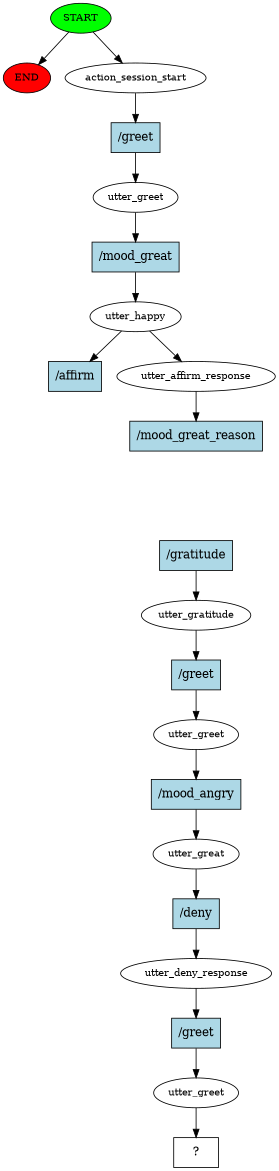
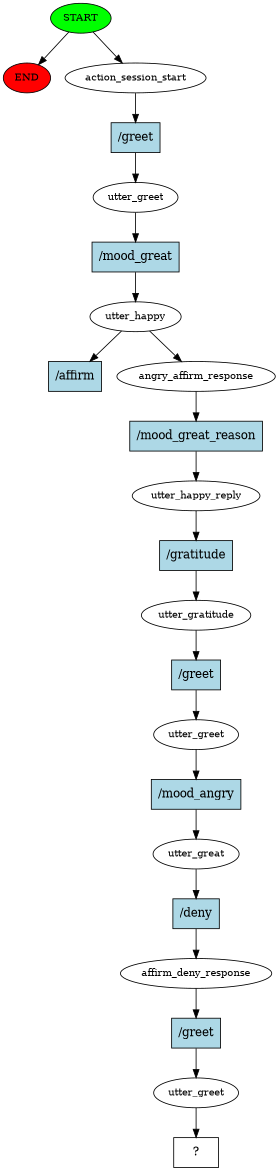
node "utter_affirm_response": label "utter_affirm_response" -> "angry_affirm_response"
node "utter_happy_reply": added
node "utter_deny_response": label "utter_deny_response" -> "affirm_deny_response"
